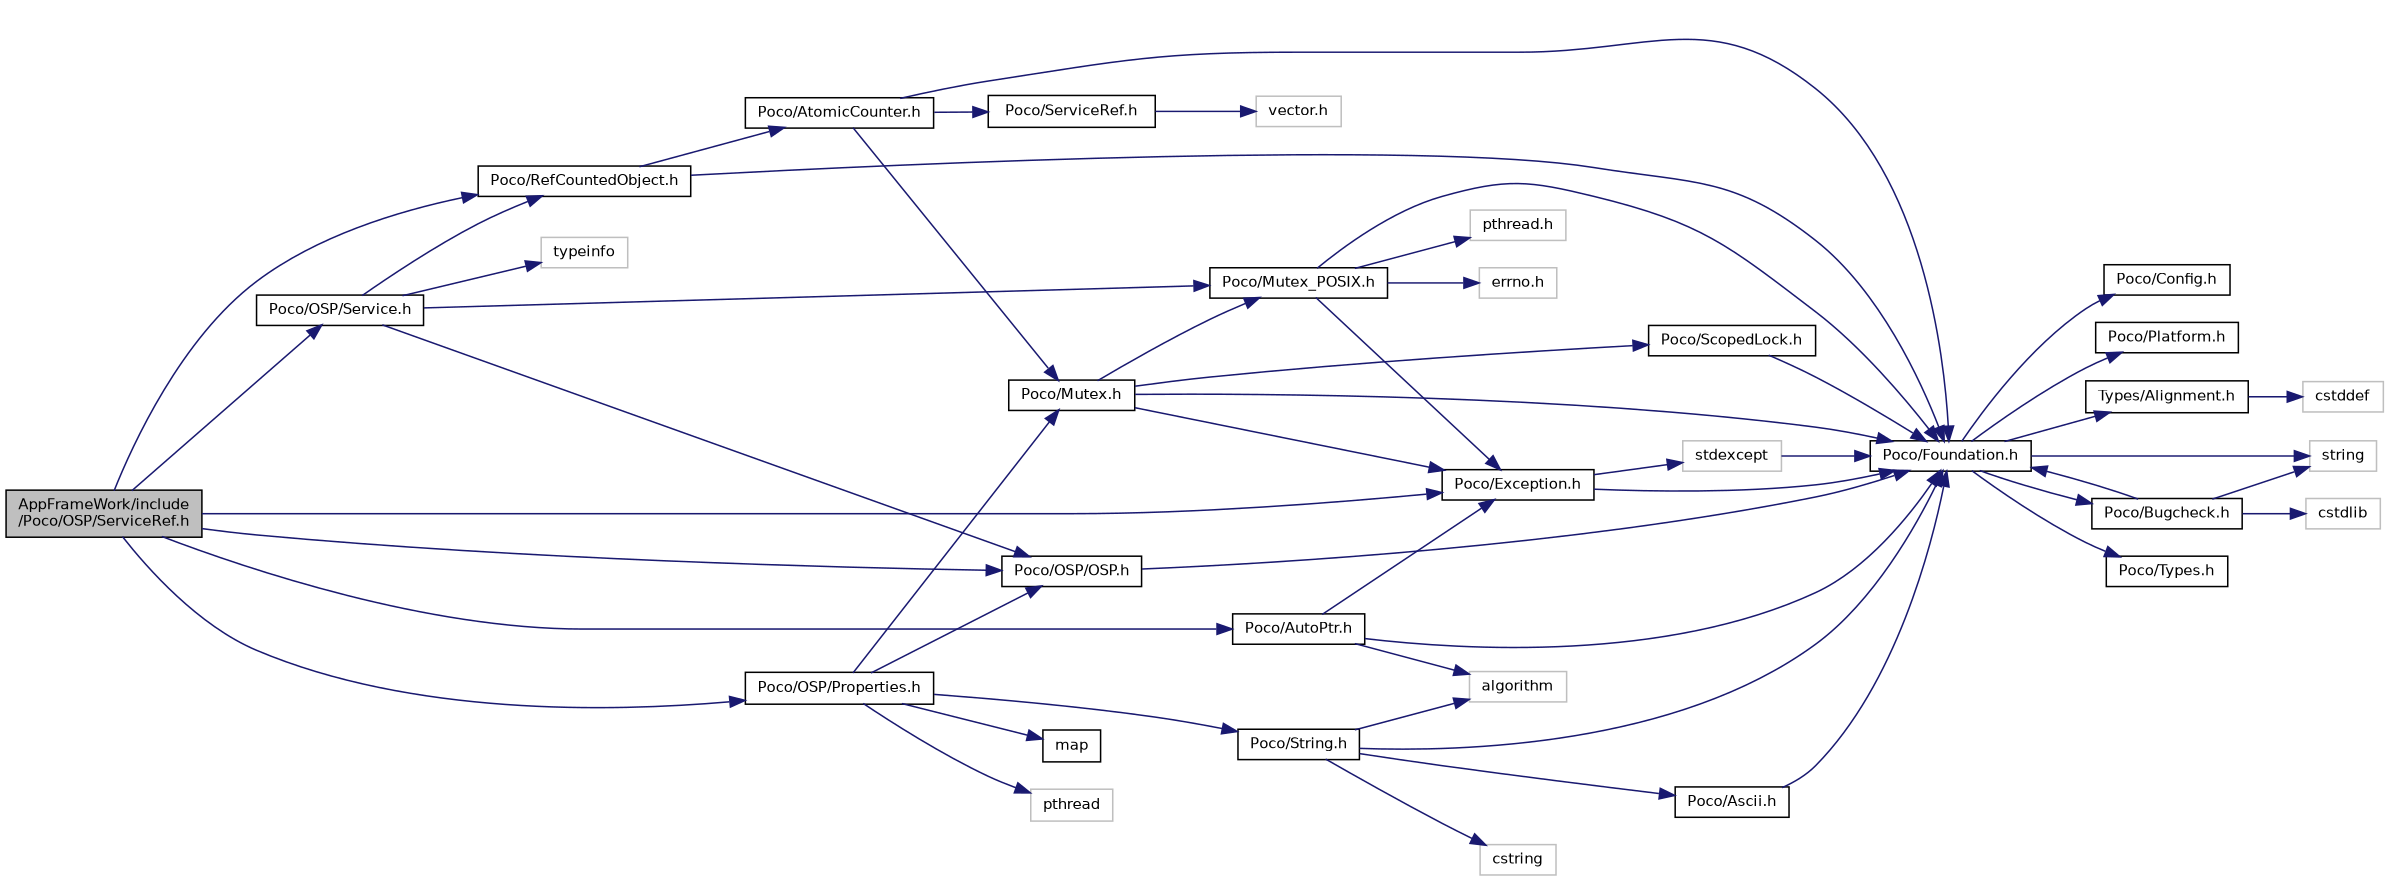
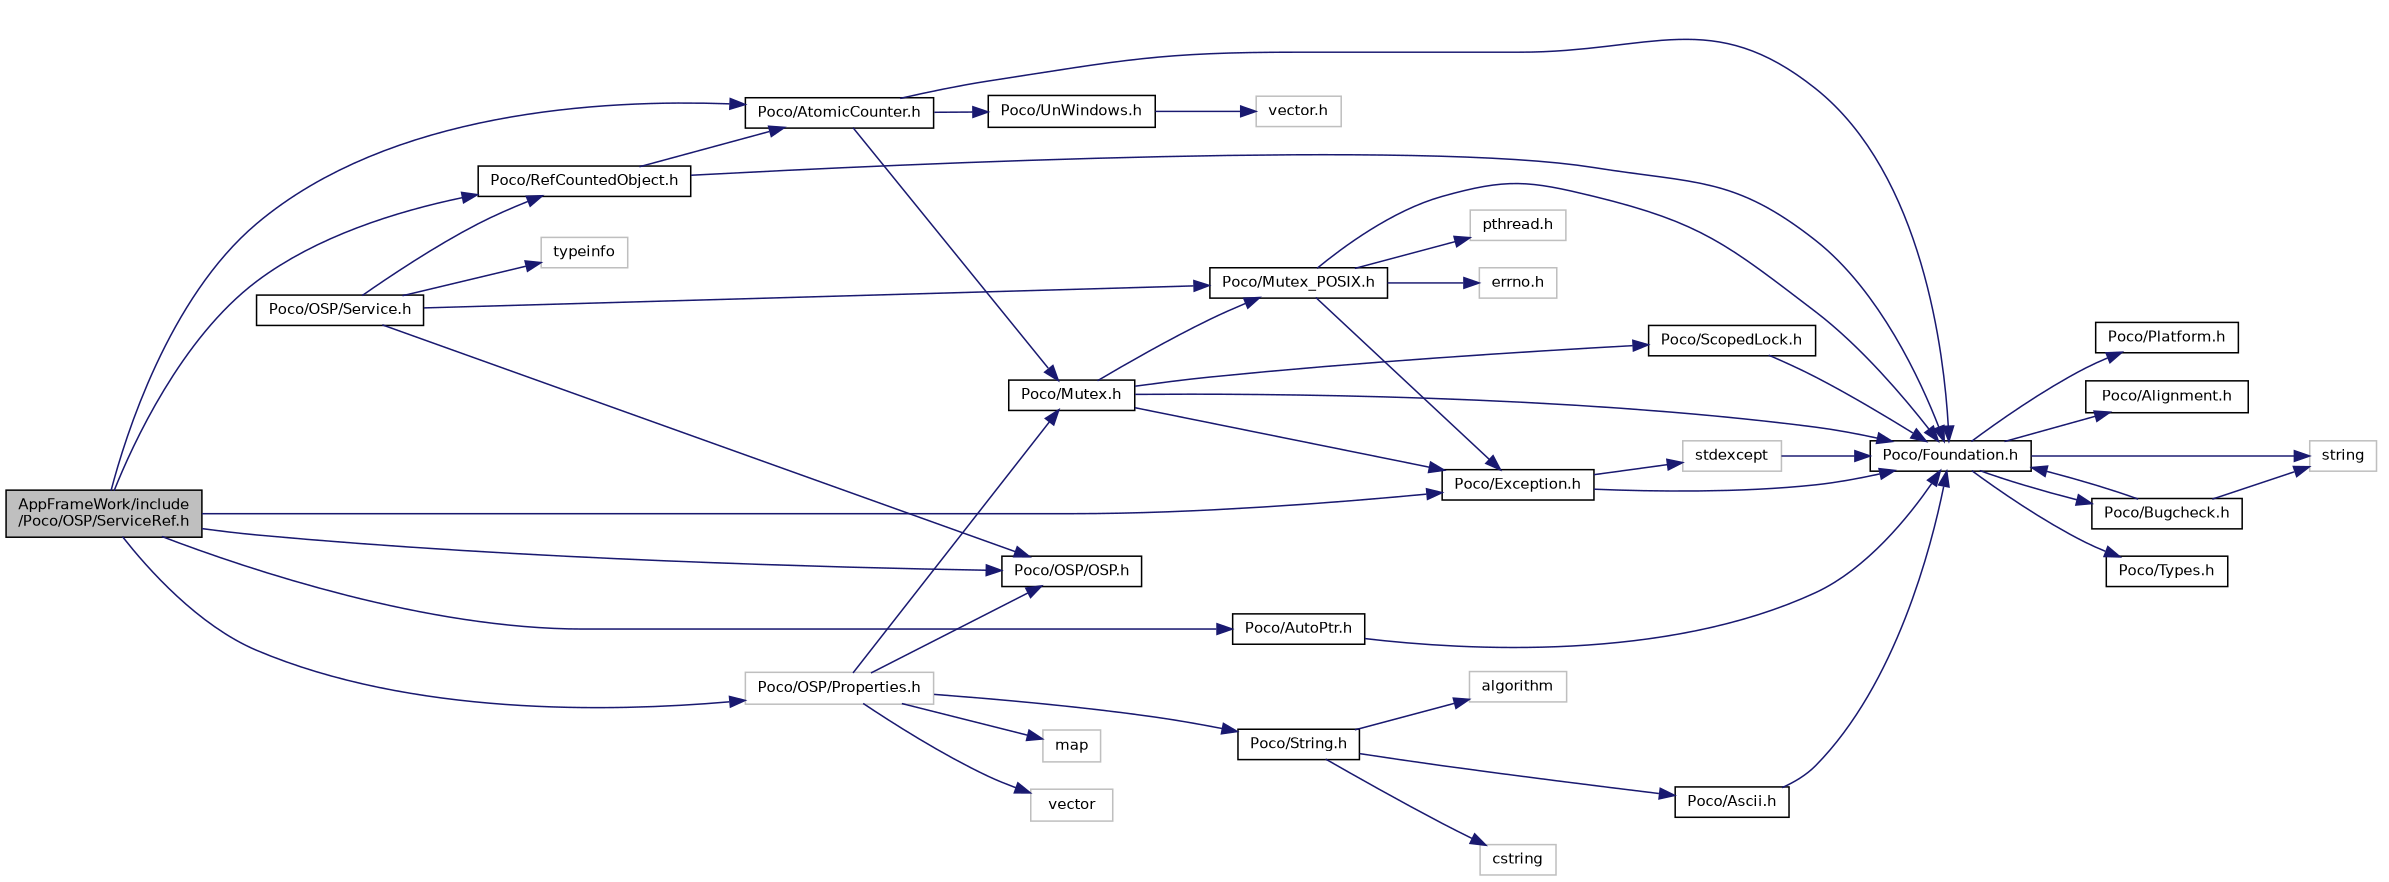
node "Poco/ServiceRef.h": label "Poco/ServiceRef.h" -> "Poco/UnWindows.h"
node "Poco/Config.h": removed
node "Types/Alignment.h": label "Types/Alignment.h" -> "Poco/Alignment.h"
node "cstddef": removed
edge "AppFrameWork/include /Poco/OSP/ServiceRef.h" -> "Poco/OSP/Service.h": now "AppFrameWork/include /Poco/OSP/ServiceRef.h" -> "Poco/AtomicCounter.h"
node "cstdlib": removed
edge "Poco/OSP/OSP.h" -> "Poco/Foundation.h": removed
edge "Poco/AutoPtr.h" -> "Poco/Exception.h": removed
edge "Poco/AutoPtr.h" -> "algorithm": removed
node "Poco/OSP/Properties.h": color black -> grey75
edge "Poco/String.h" -> "Poco/Foundation.h": removed
node "map": color black -> grey75
node "pthread": label "pthread" -> "vector"
